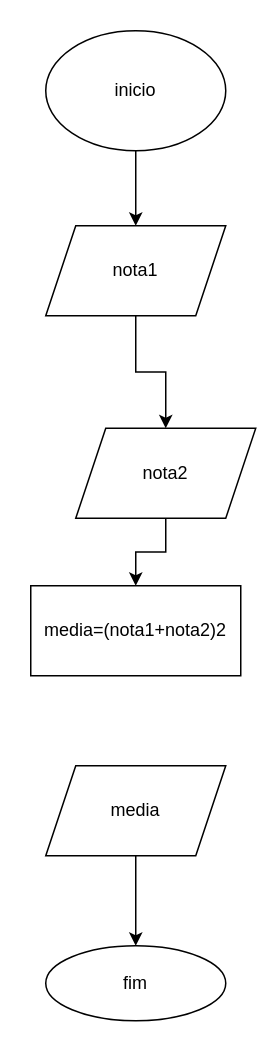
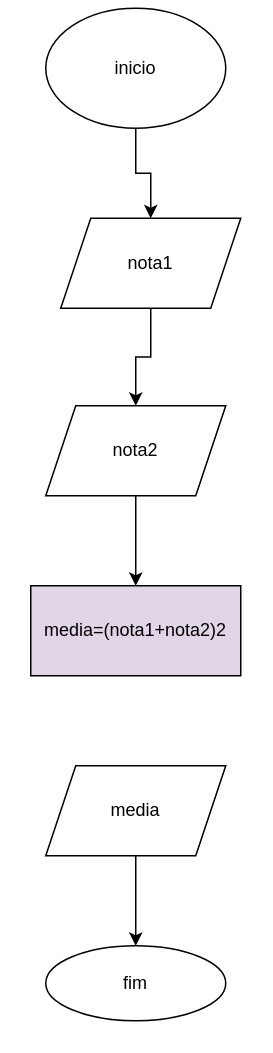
node "inicio": moved (136, 91) -> (136, 68)
node "nota1": moved (136, 271) -> (151, 263)
node "nota2": moved (166, 473) -> (136, 451)
node "media=(nota1+nota2)2": fillcolor #ffffff -> #e1d5e7
